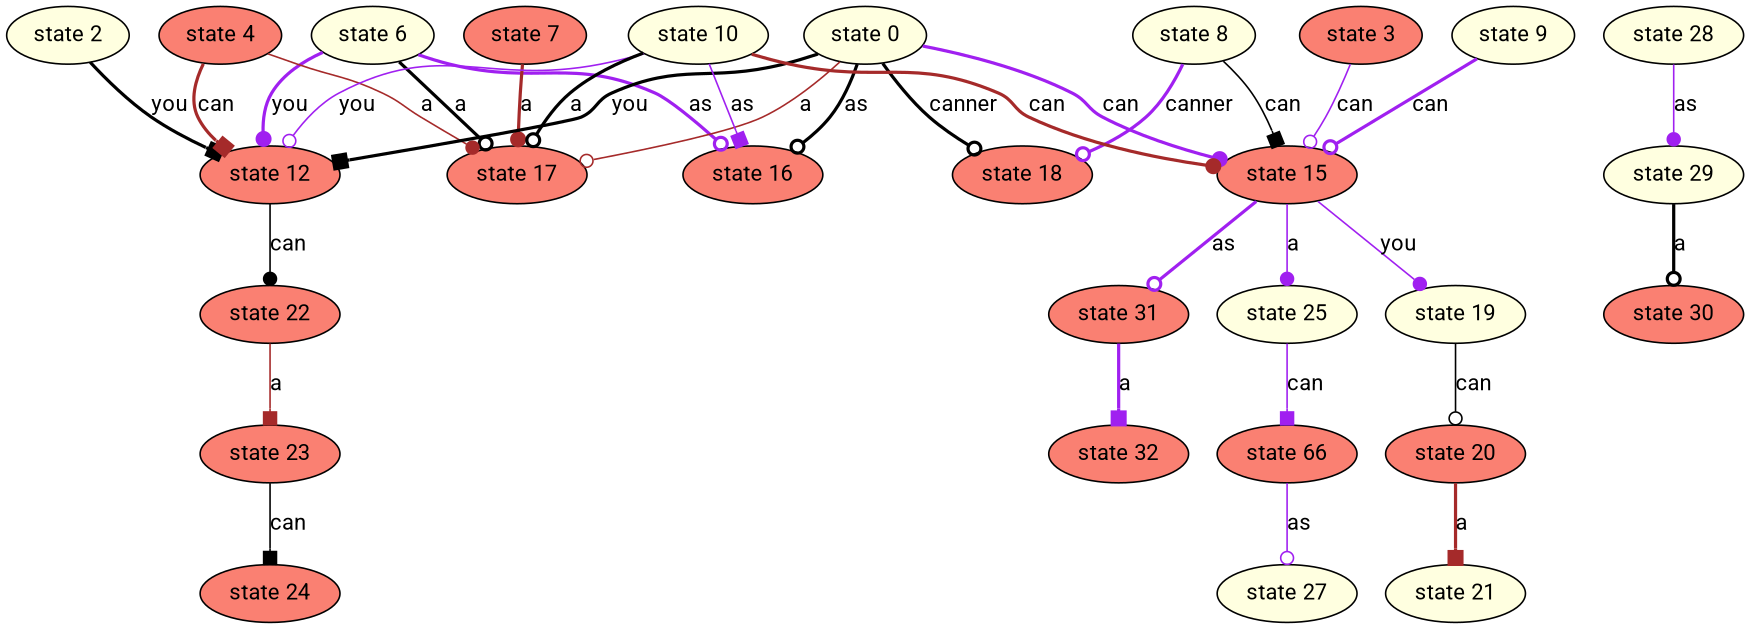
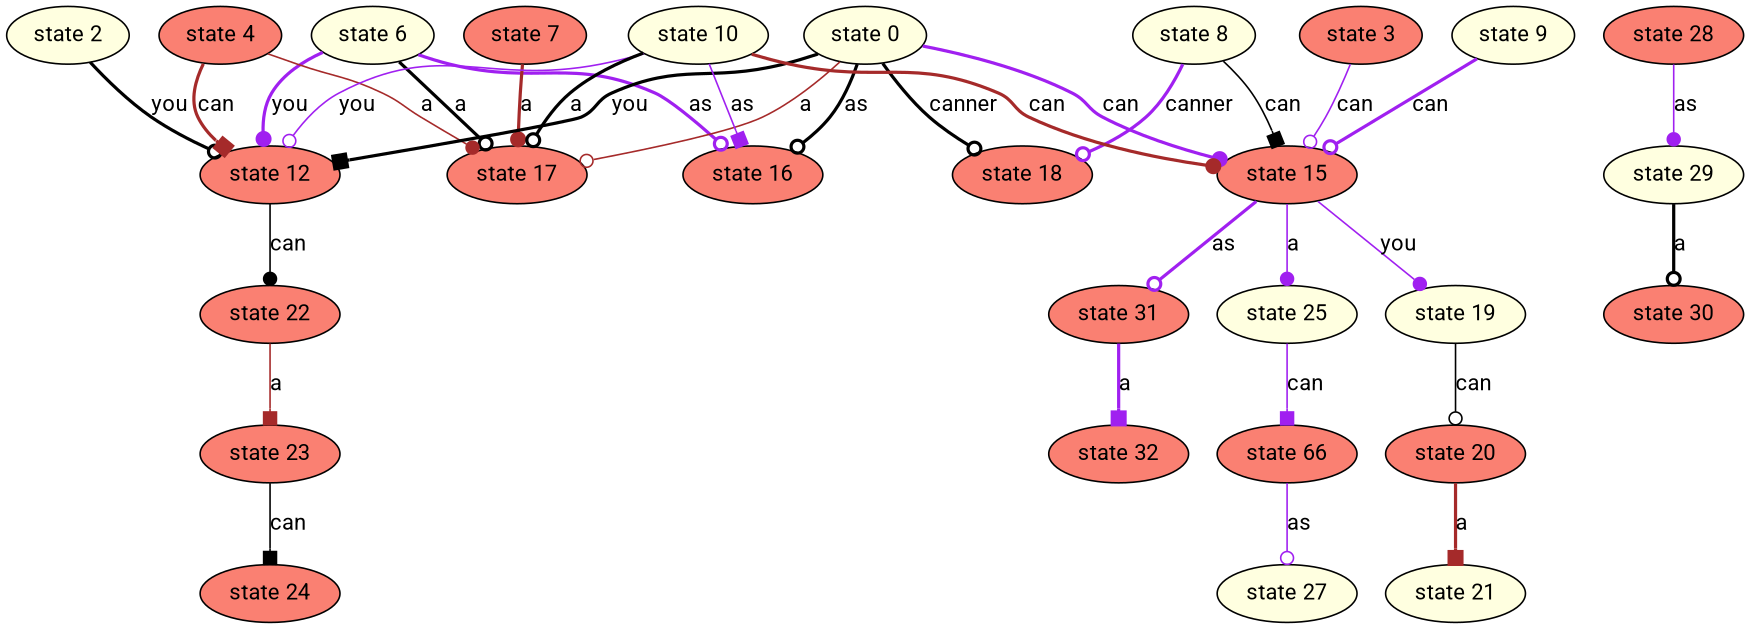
node "state 28": fillcolor lightyellow -> salmon
edge "state 2" -> "state 12": arrowhead box -> odot
